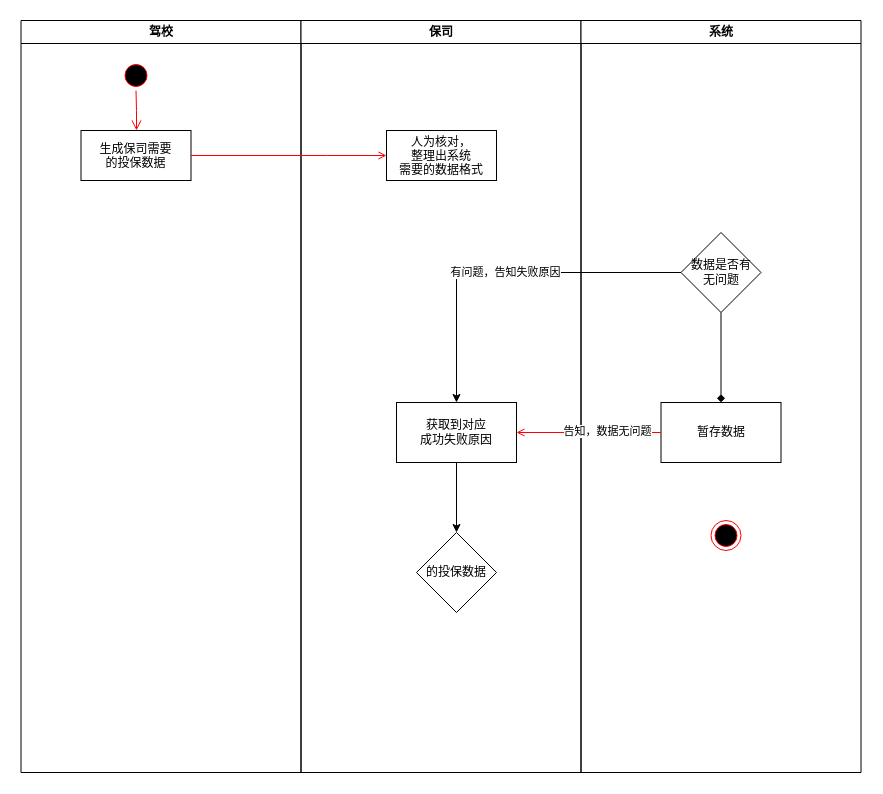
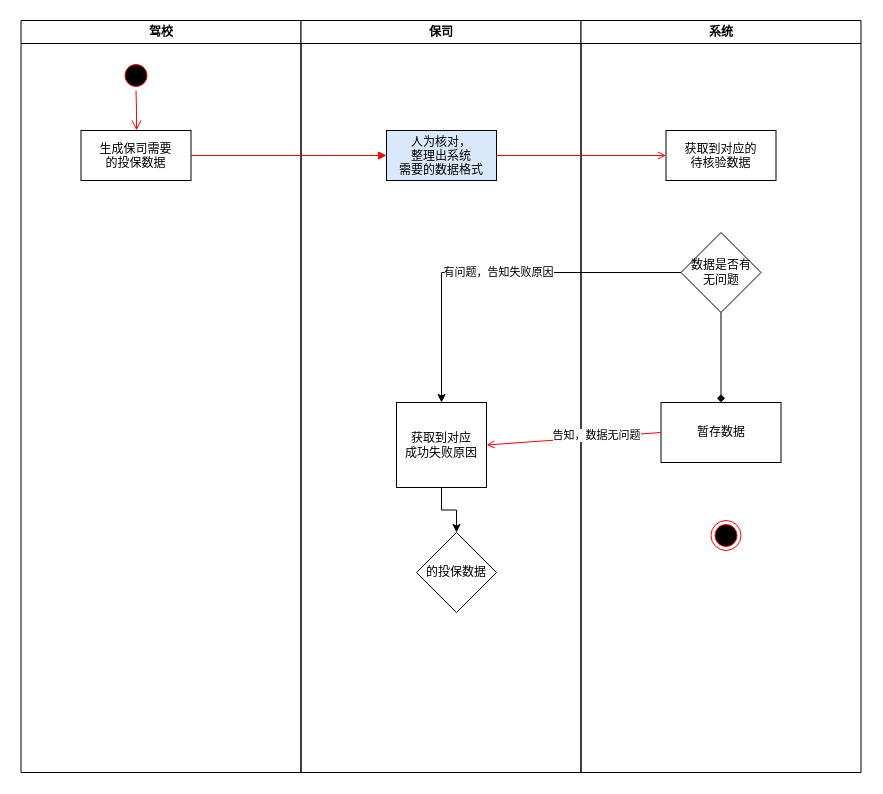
edge "生成保司需要 的投保数据" -> "人为核对， 整理出系统 需要的数据格式": arrowhead open -> block
node "人为核对， 整理出系统 需要的数据格式": fillcolor #ffffff -> #dae8fc
edge "人为核对， 整理出系统 需要的数据格式" -> "获取到对应的 待核验数据": added
node "获取到对应的 待核验数据": added
node "获取到对应 成功失败原因": size 120x60 -> 90x85
